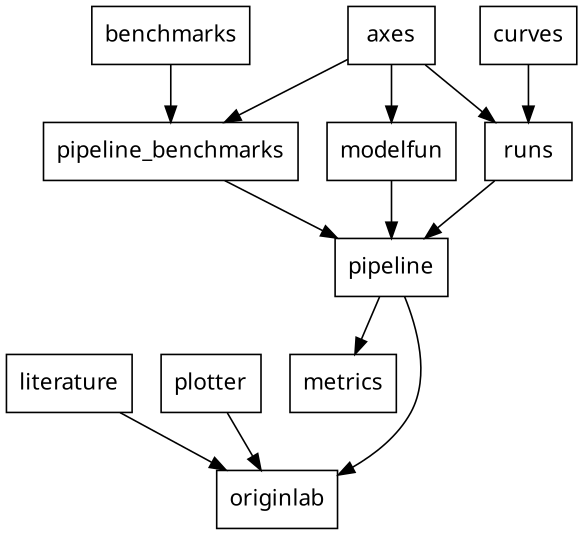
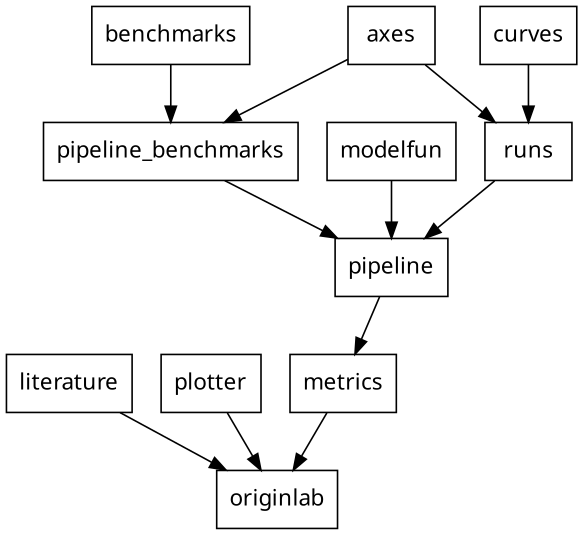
edge "axes" -> "modelfun": removed
edge "pipeline" -> "originlab": now "metrics" -> "originlab"
